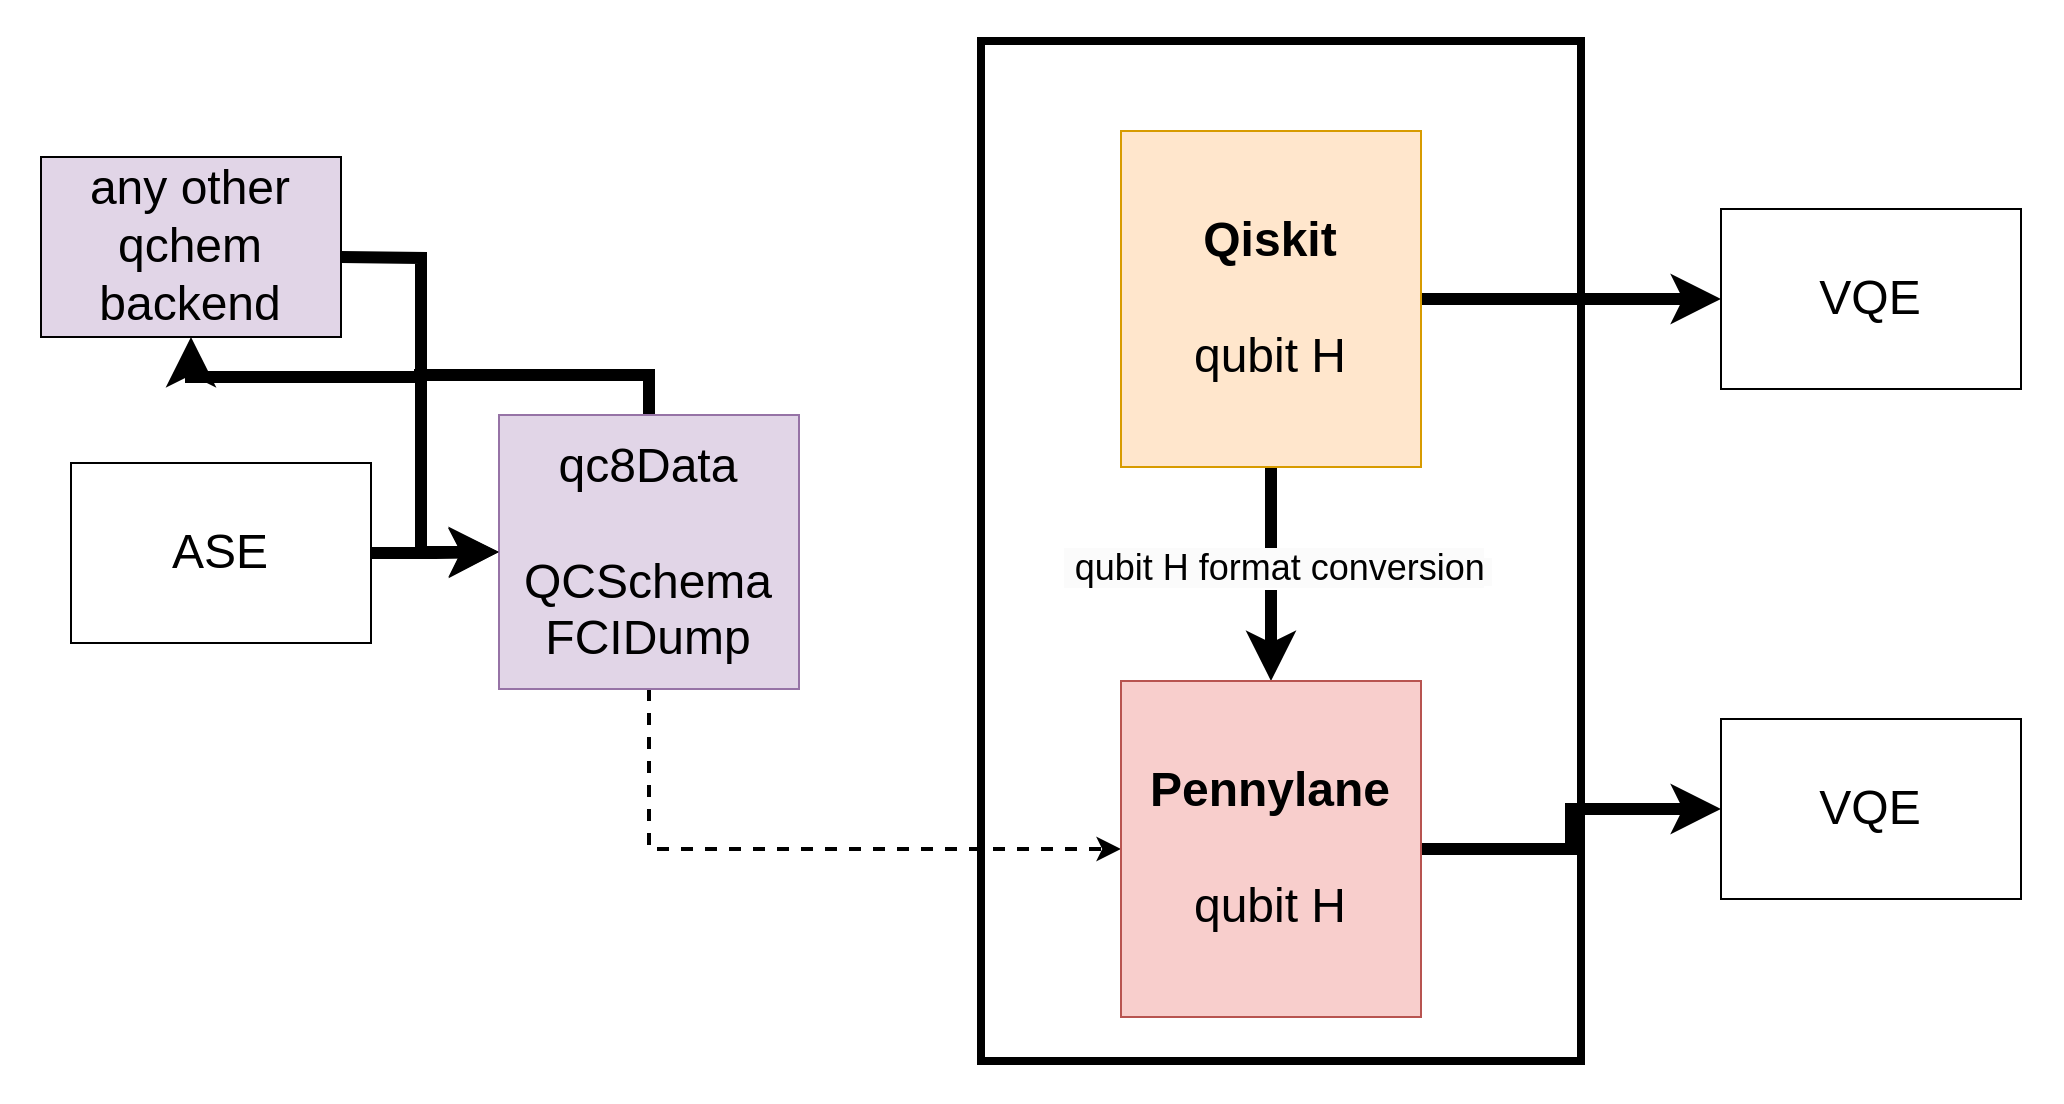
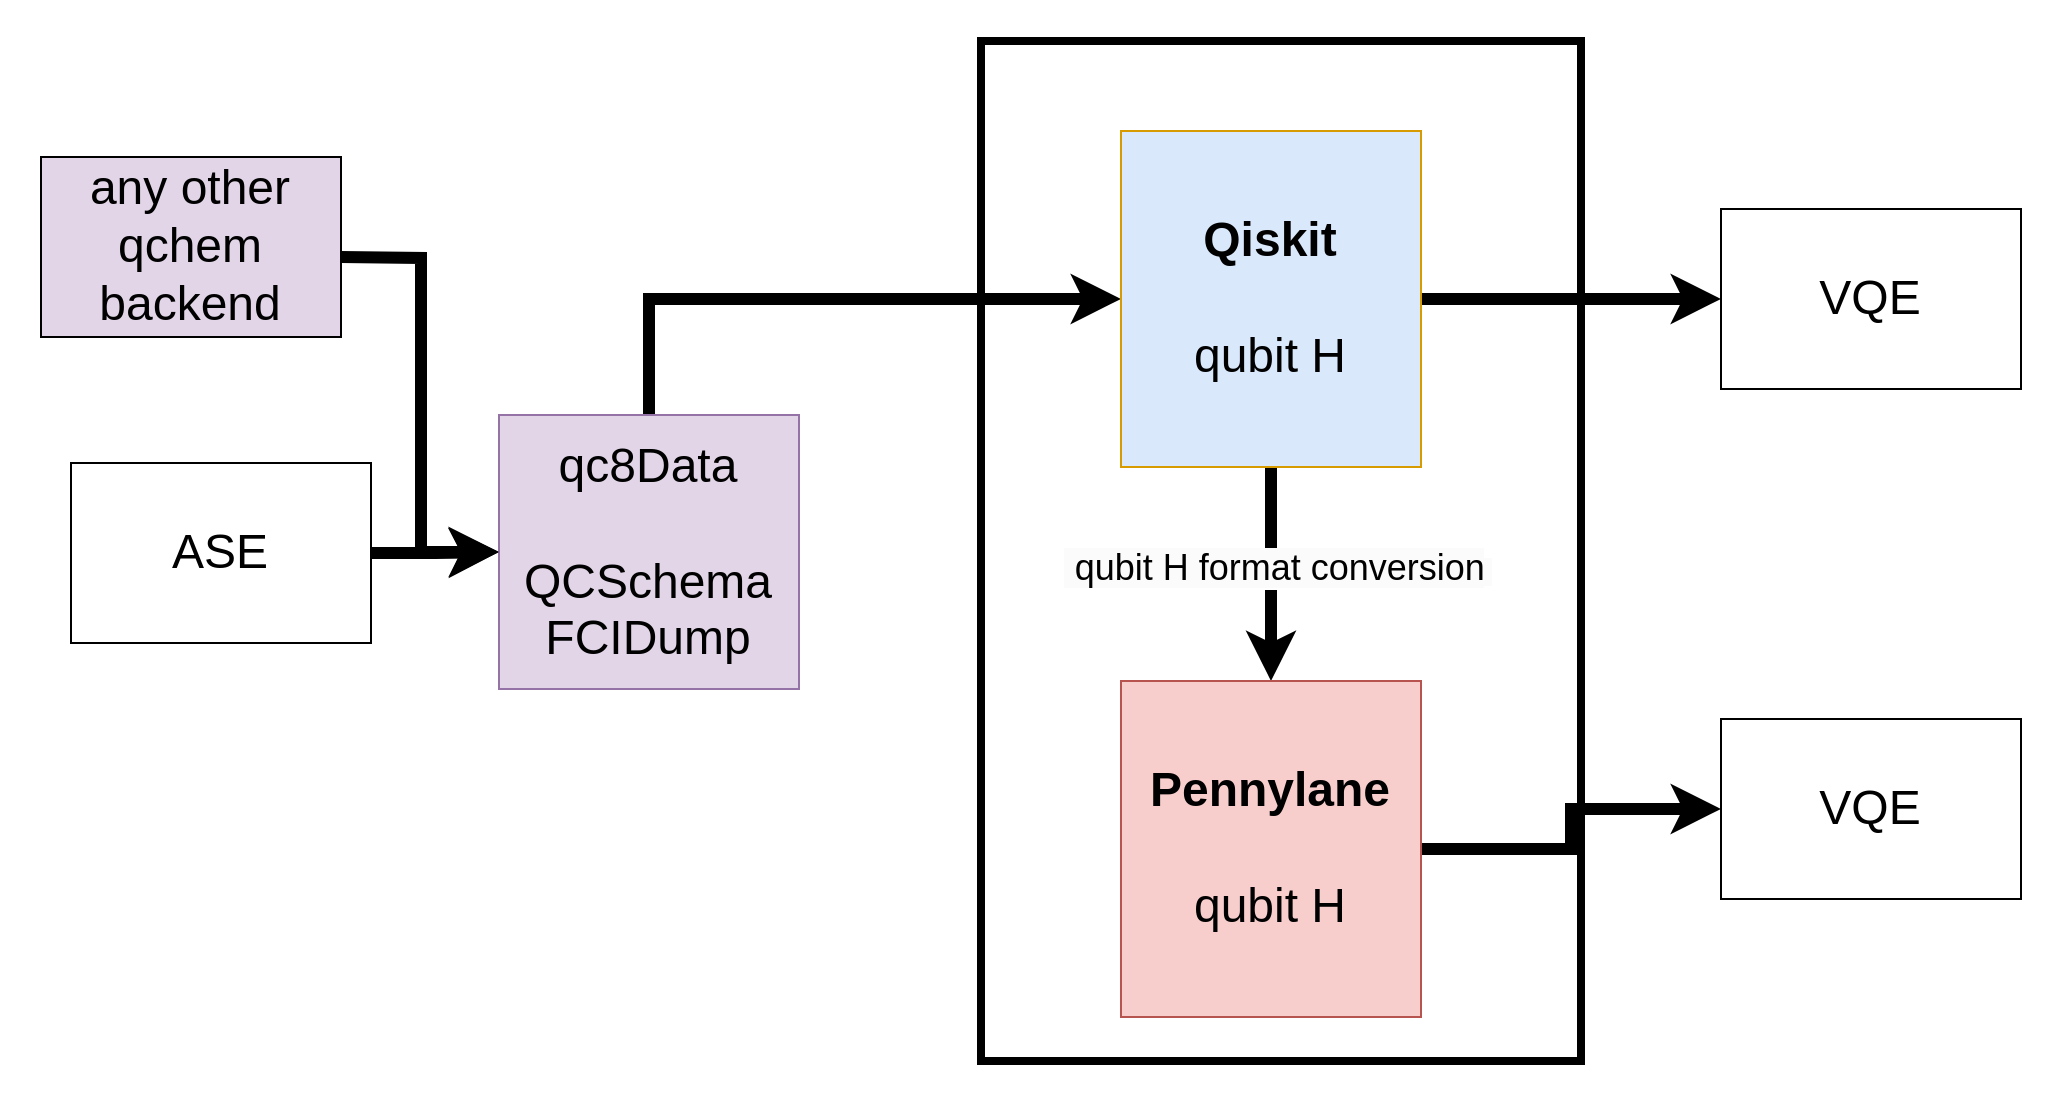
node "Qiskit qubit H": fillcolor #ffe6cc -> #dae8fc
edge "qc8Data QCSchema FCIDump" -> "any other qchem backend": now "qc8Data QCSchema FCIDump" -> "Qiskit qubit H"
edge "qc8Data QCSchema FCIDump" -> "Pennylane qubit H": removed
